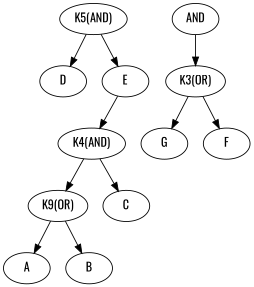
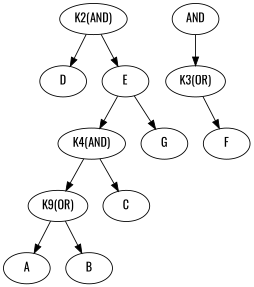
node "K5(AND)": label "K5(AND)" -> "K2(AND)"
edge "K3(OR)" -> "G": now "E" -> "G"
